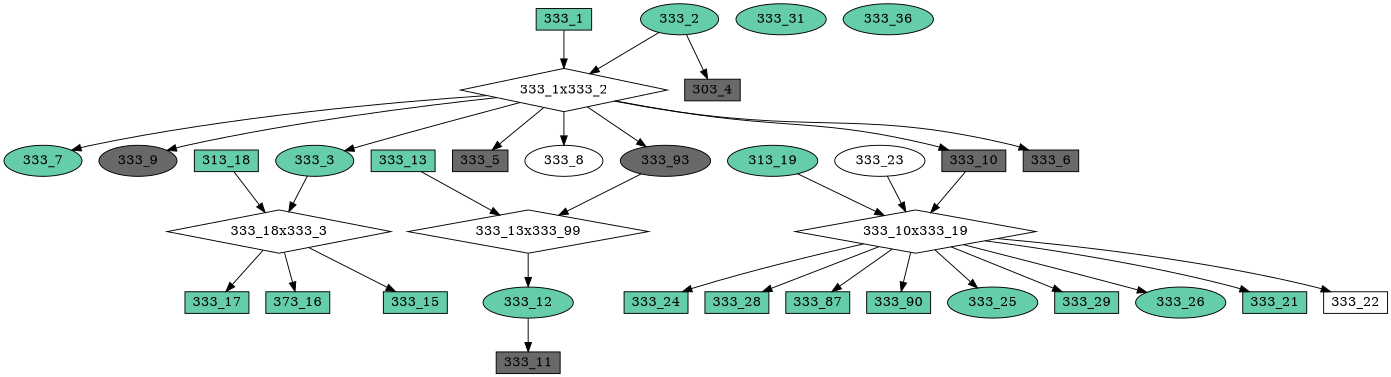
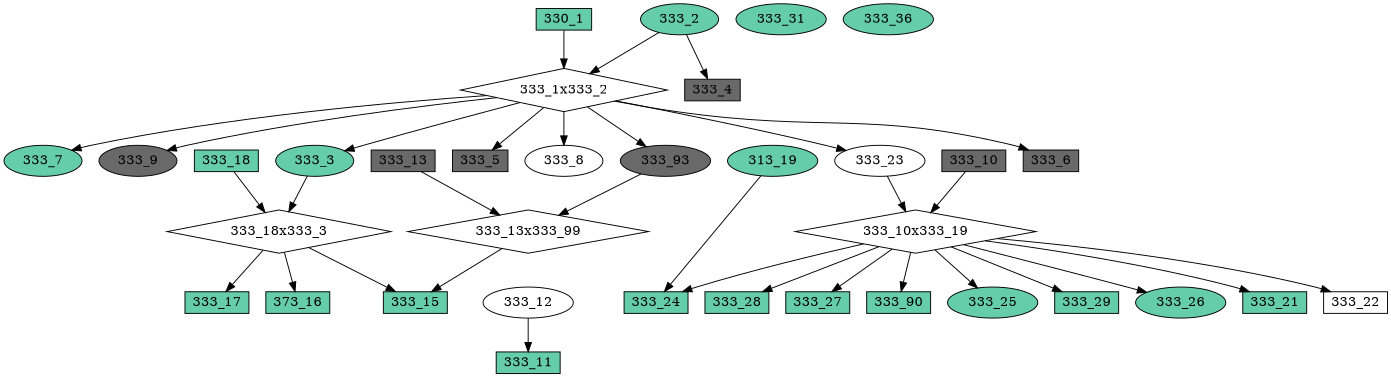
node "333_1": label "333_1" -> "330_1"
node "303_4": label "303_4" -> "333_4"
edge "333_1x333_2" -> "333_10": now "333_1x333_2" -> "333_23"
node "313_18": label "313_18" -> "333_18"
node "333_13": fillcolor aquamarine3 -> dimgrey
edge "313_19" -> "333_10x333_19": now "313_19" -> "333_24"
edge "333_13x333_99" -> "333_12": now "333_13x333_99" -> "333_15"
node "333_12": fillcolor aquamarine3 -> white
node "333_87": label "333_87" -> "333_27"
node "333_11": fillcolor dimgrey -> aquamarine3
